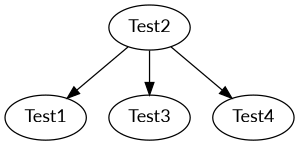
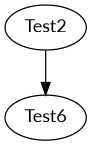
node "Test1": label "Test1" -> "Test6"
node "Test3": removed
node "Test4": removed
